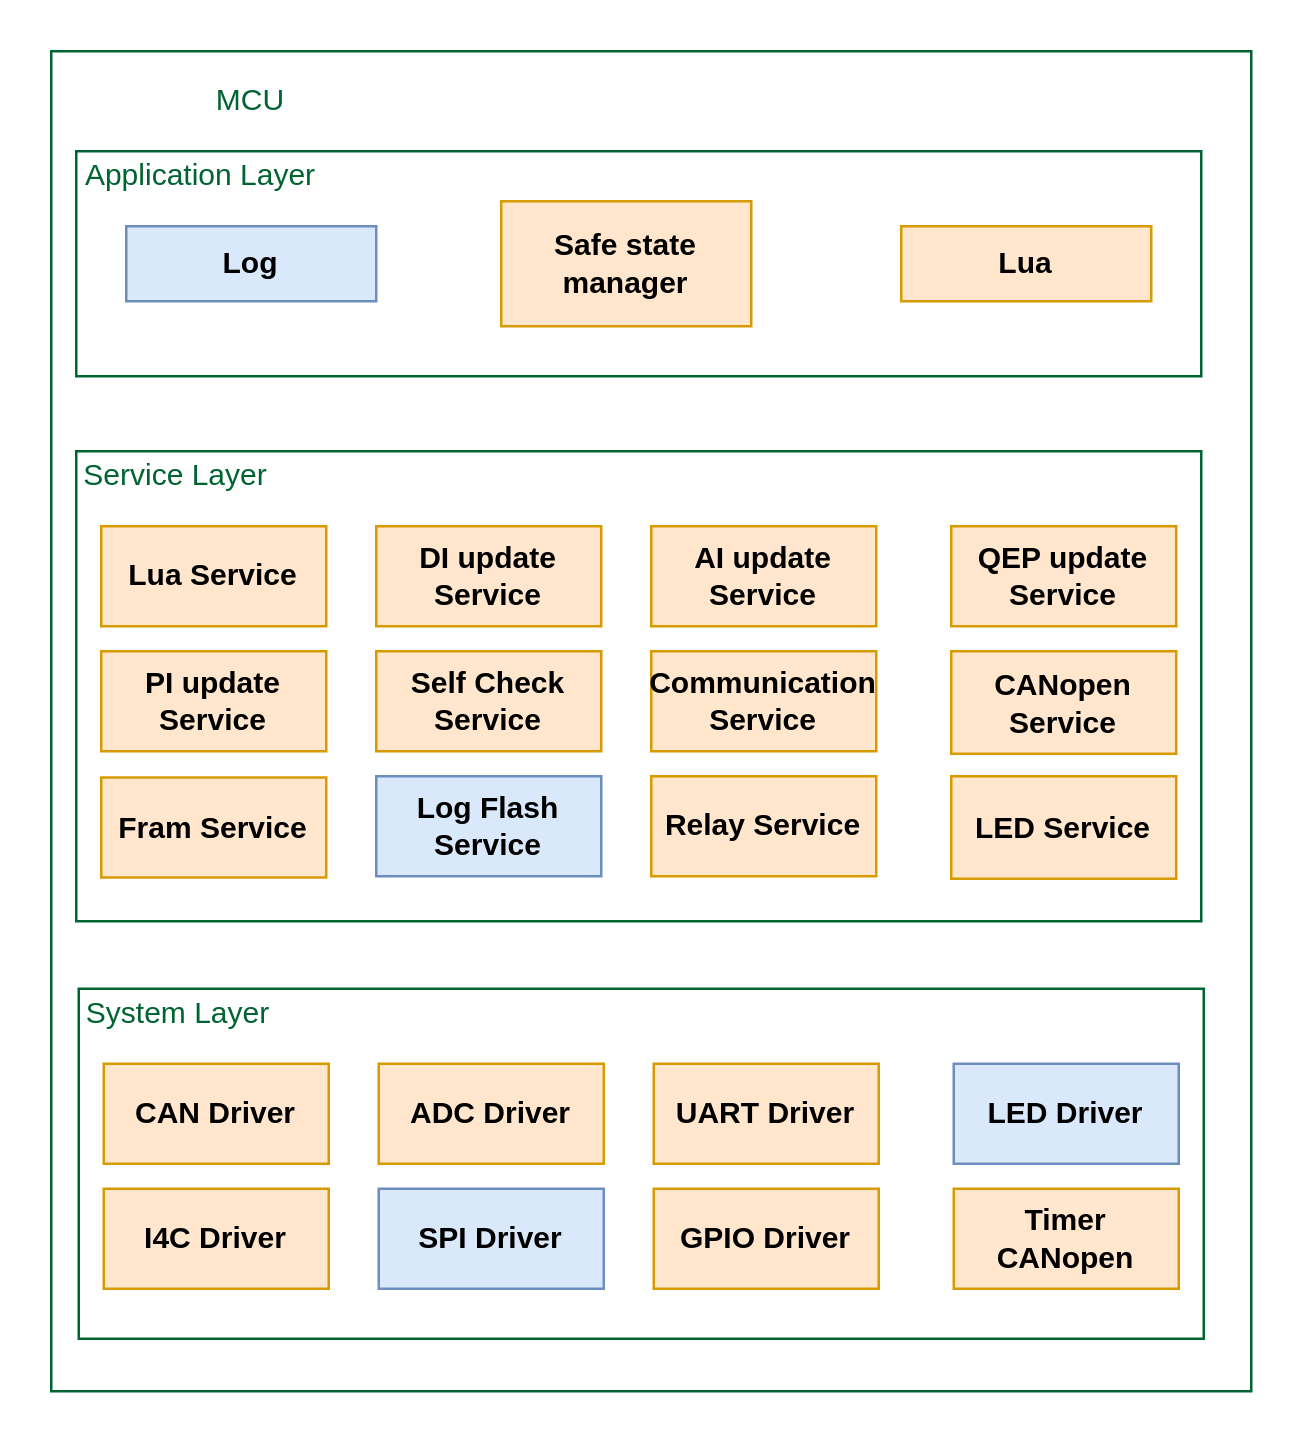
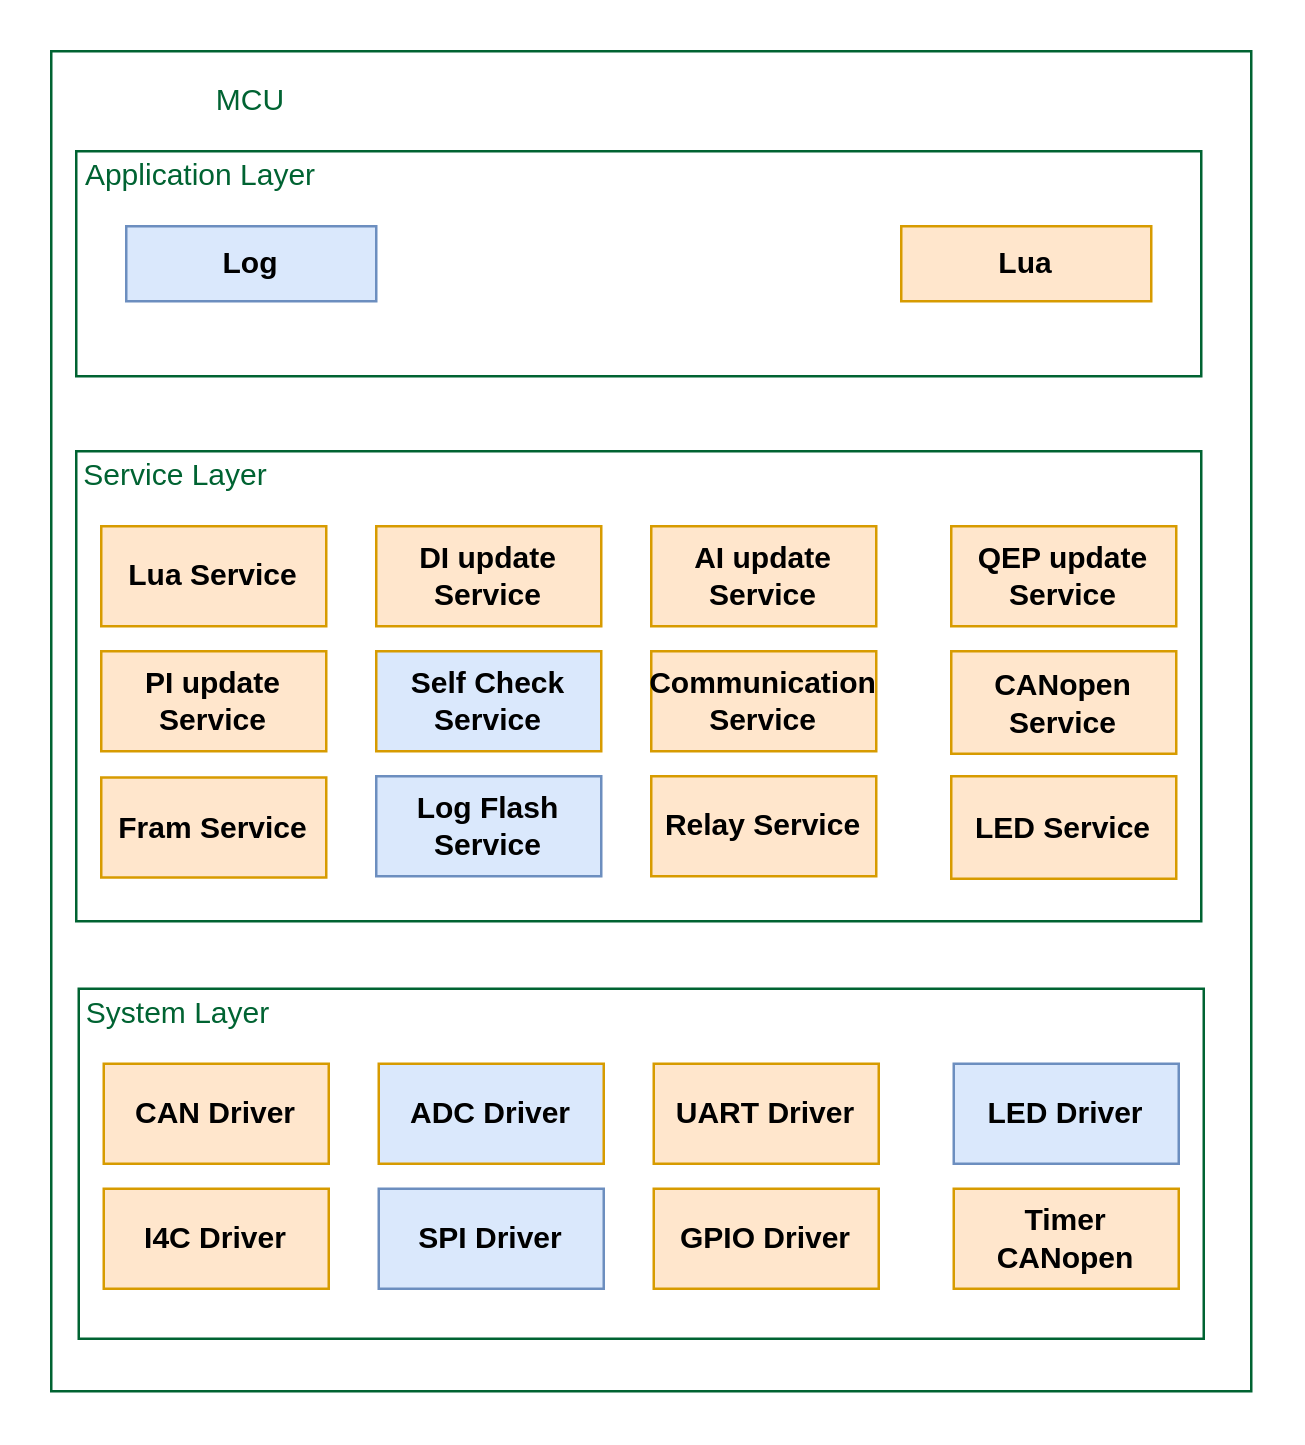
node "Safe state manager": removed
node "Self Check Service": fillcolor #ffe6cc -> #dae8fc
node "ADC Driver": fillcolor #ffe6cc -> #dae8fc
